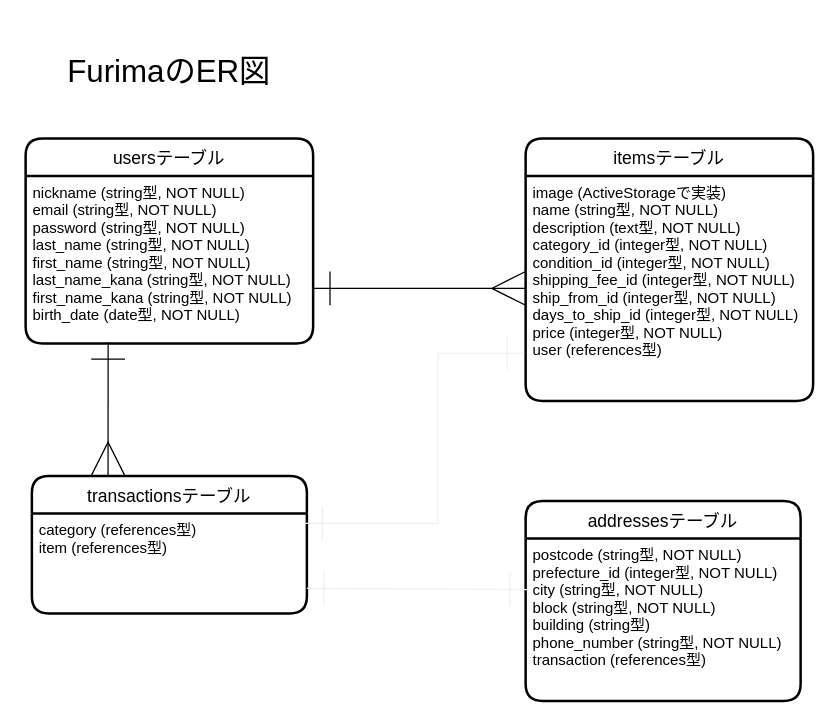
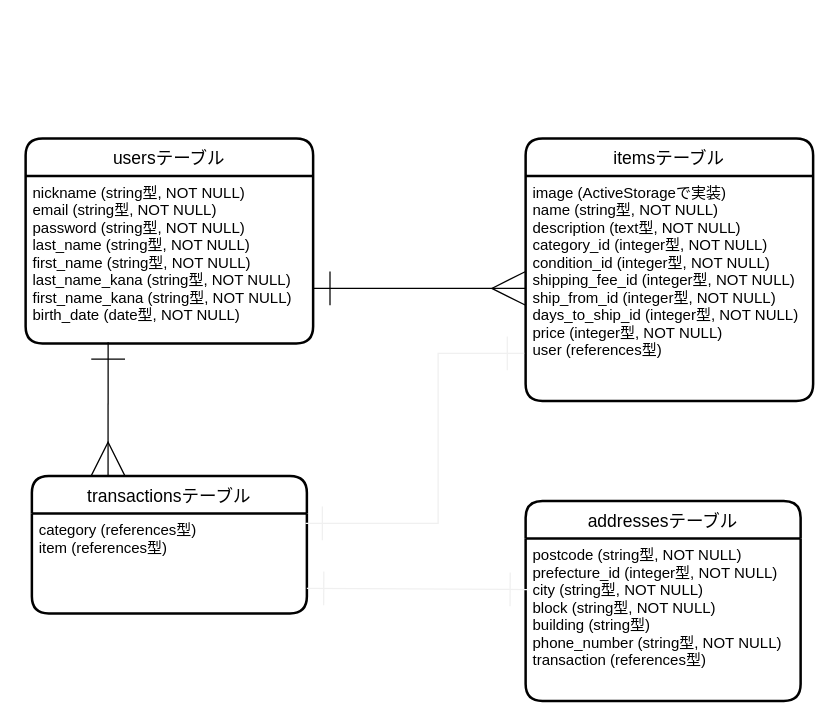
node "FurimaのER図": removed
